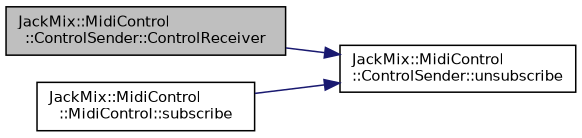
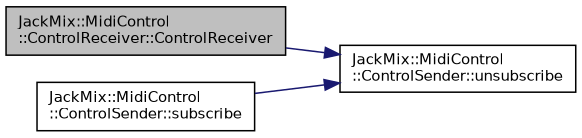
node "JackMix::MidiControl ::ControlSender::ControlReceiver": label "JackMix::MidiControl ::ControlSender::ControlReceiver" -> "JackMix::MidiControl ::ControlReceiver::ControlReceiver"
node "JackMix::MidiControl ::MidiControl::subscribe": label "JackMix::MidiControl ::MidiControl::subscribe" -> "JackMix::MidiControl ::ControlSender::subscribe"
